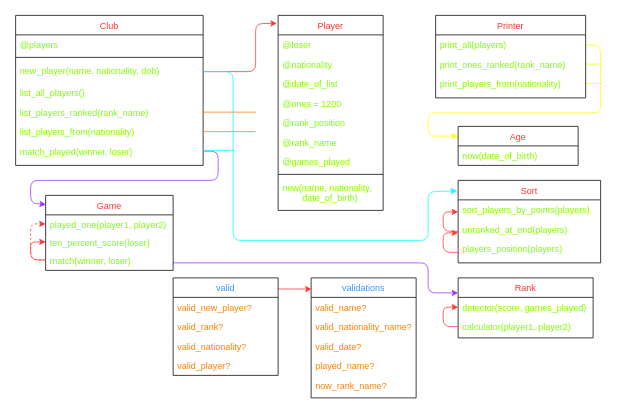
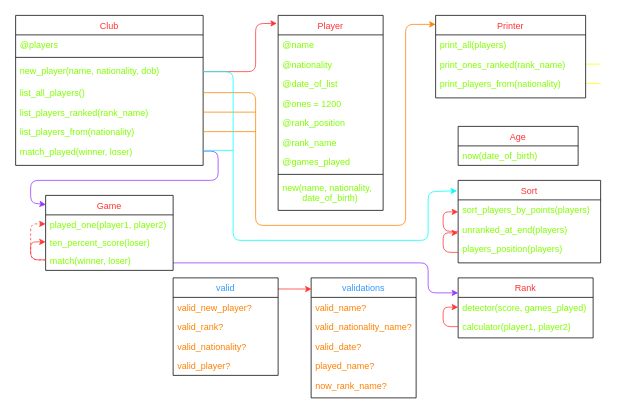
node "@loser": label "@loser" -> "@name"
edge "print_all(players)" -> "Age": removed
edge "list_all_players()" -> "Printer": added
